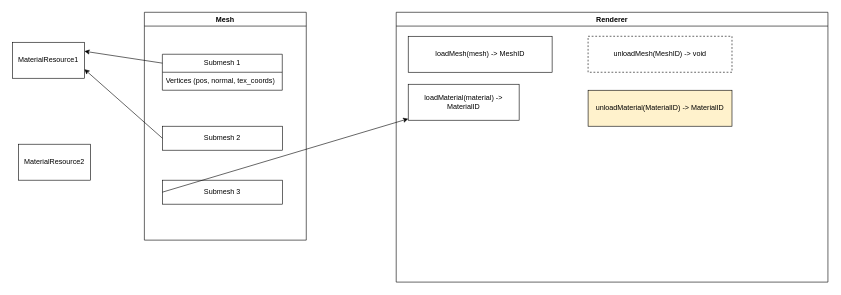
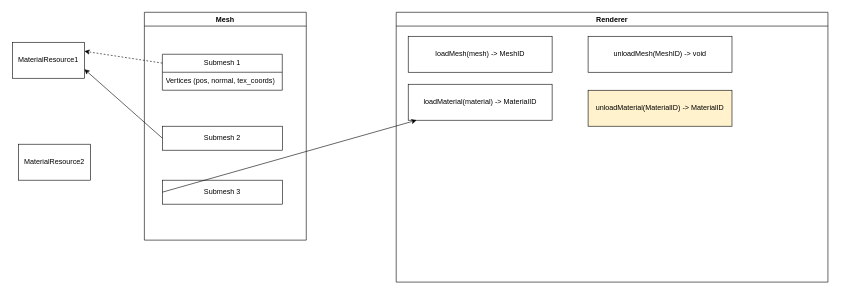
node "unloadMesh(MeshID) -> void": style dashed -> solid
edge "Submesh 1" -> "MaterialResource1": style solid -> dashed
node "loadMaterial(material) -> MaterialID": size 111x36 -> 144x36
